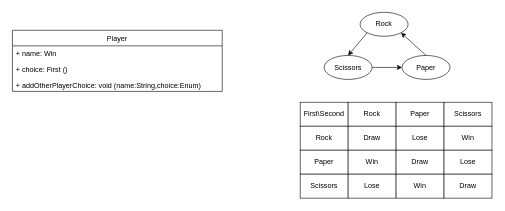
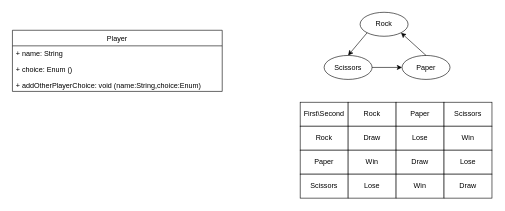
node "+ name: Win": label "+ name: Win" -> "+ name: String"
node "+ choice: First ()": label "+ choice: First ()" -> "+ choice: Enum ()"
